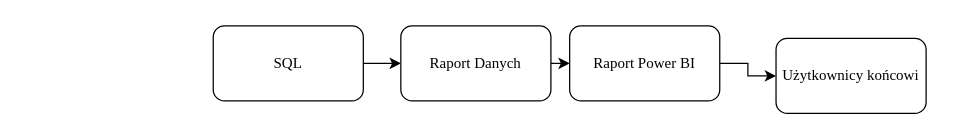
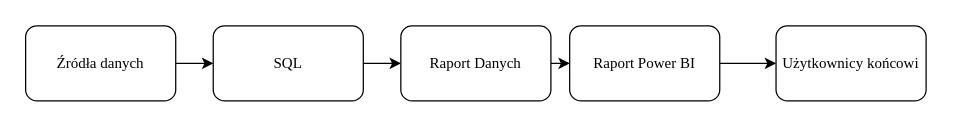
node "Źródła danych": added
edge "Źródła danych" -> "SQL": added
node "Użytkownicy końcowi": moved (851, 76) -> (851, 63)
